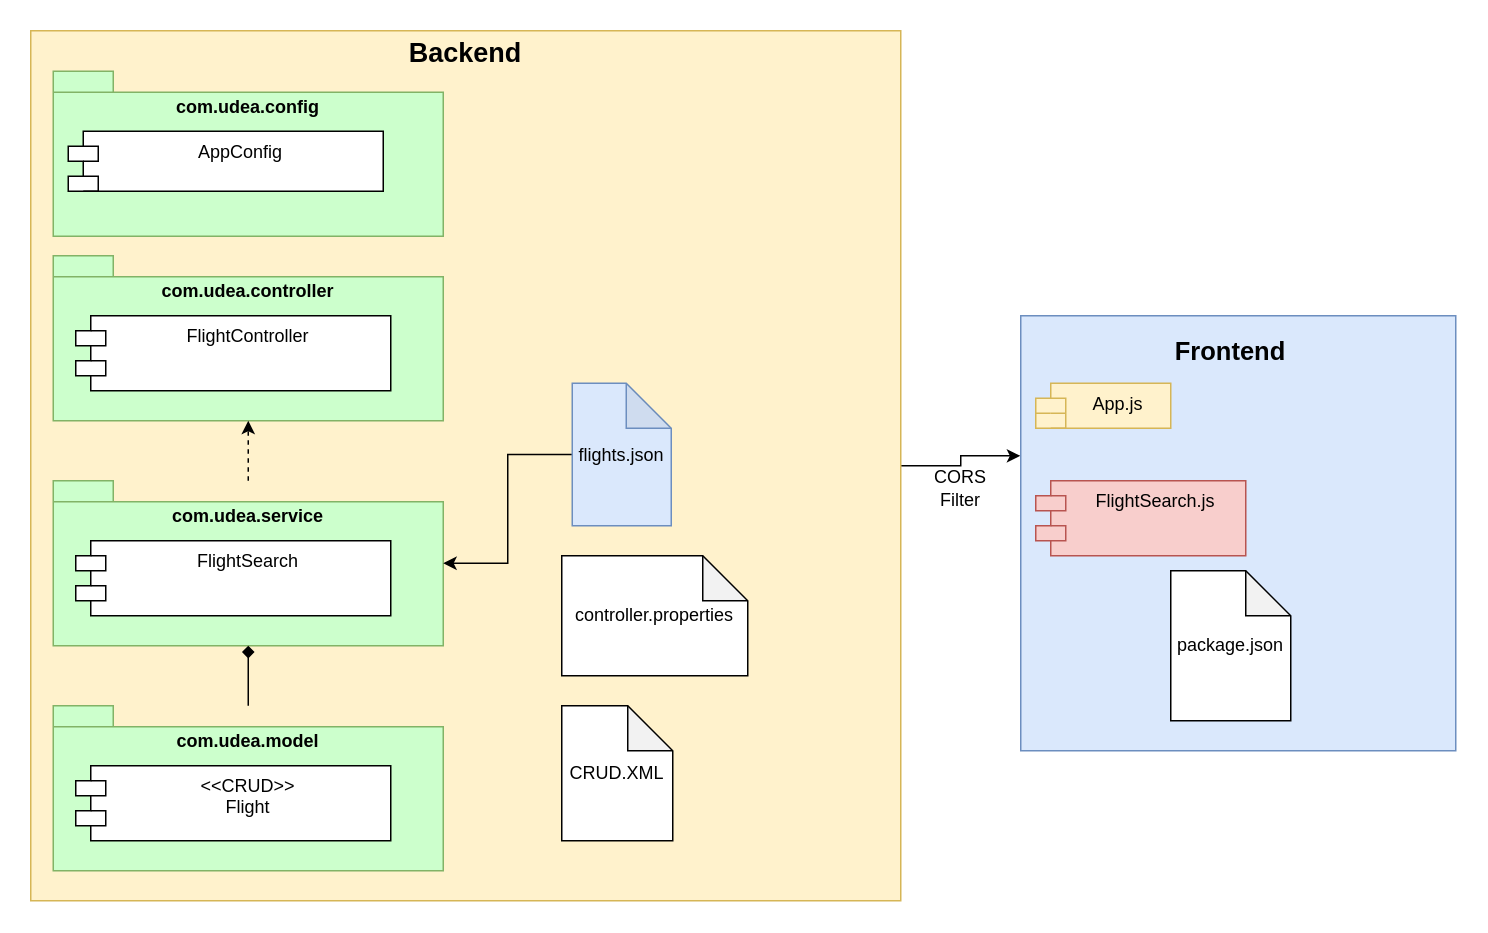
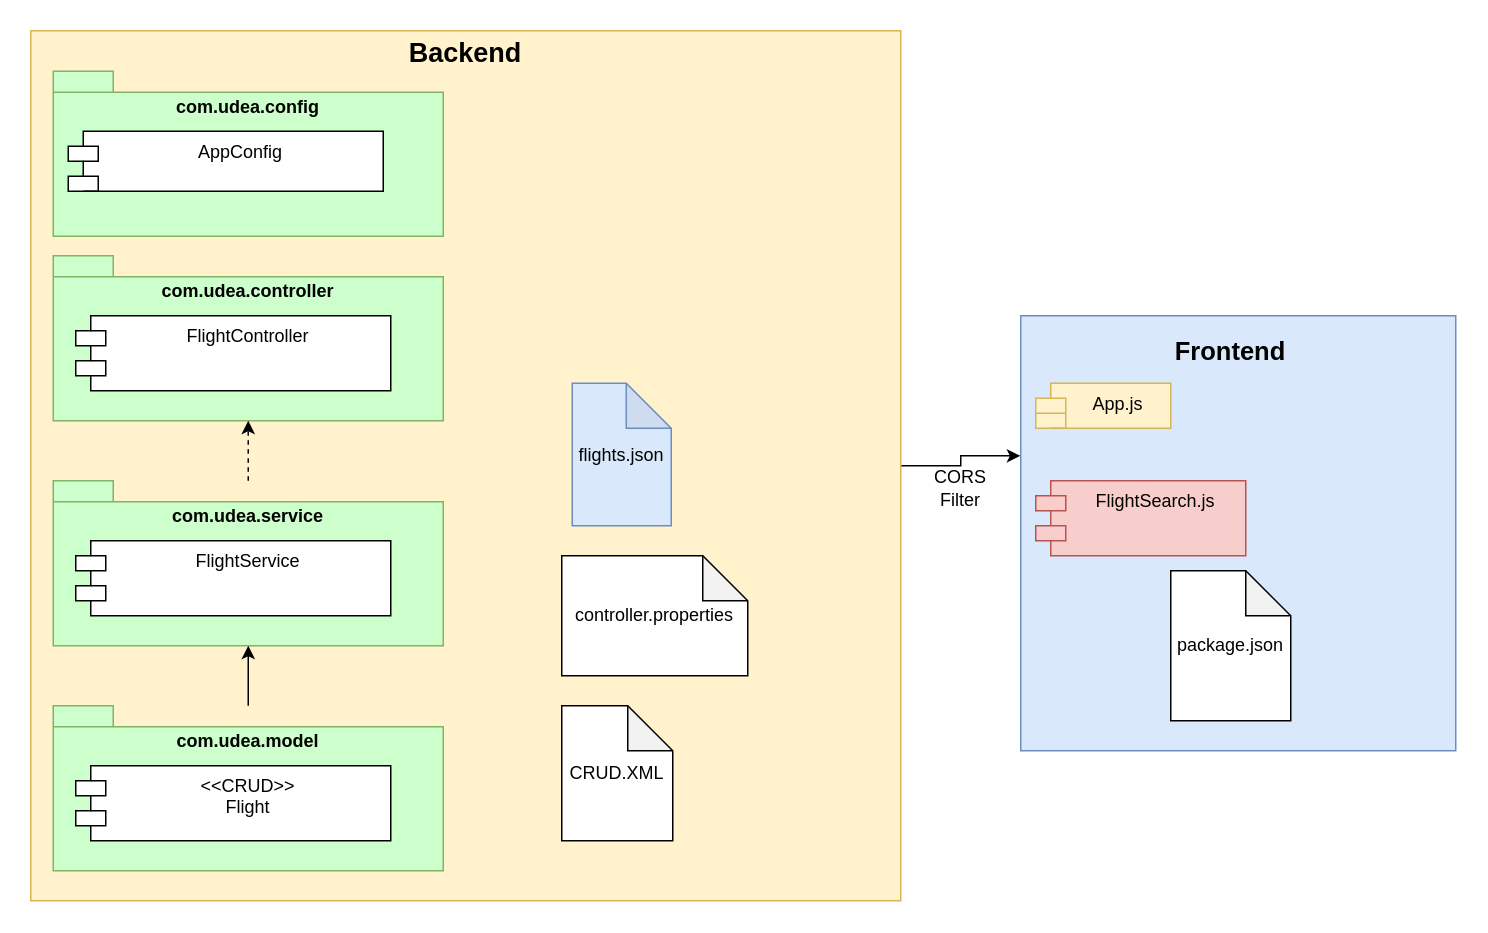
edge "flights.json" -> "com.udea.service": removed
node "FlightSearch": label "FlightSearch" -> "FlightService"
edge "com.udea.model" -> "com.udea.service": arrowhead diamond -> classic
